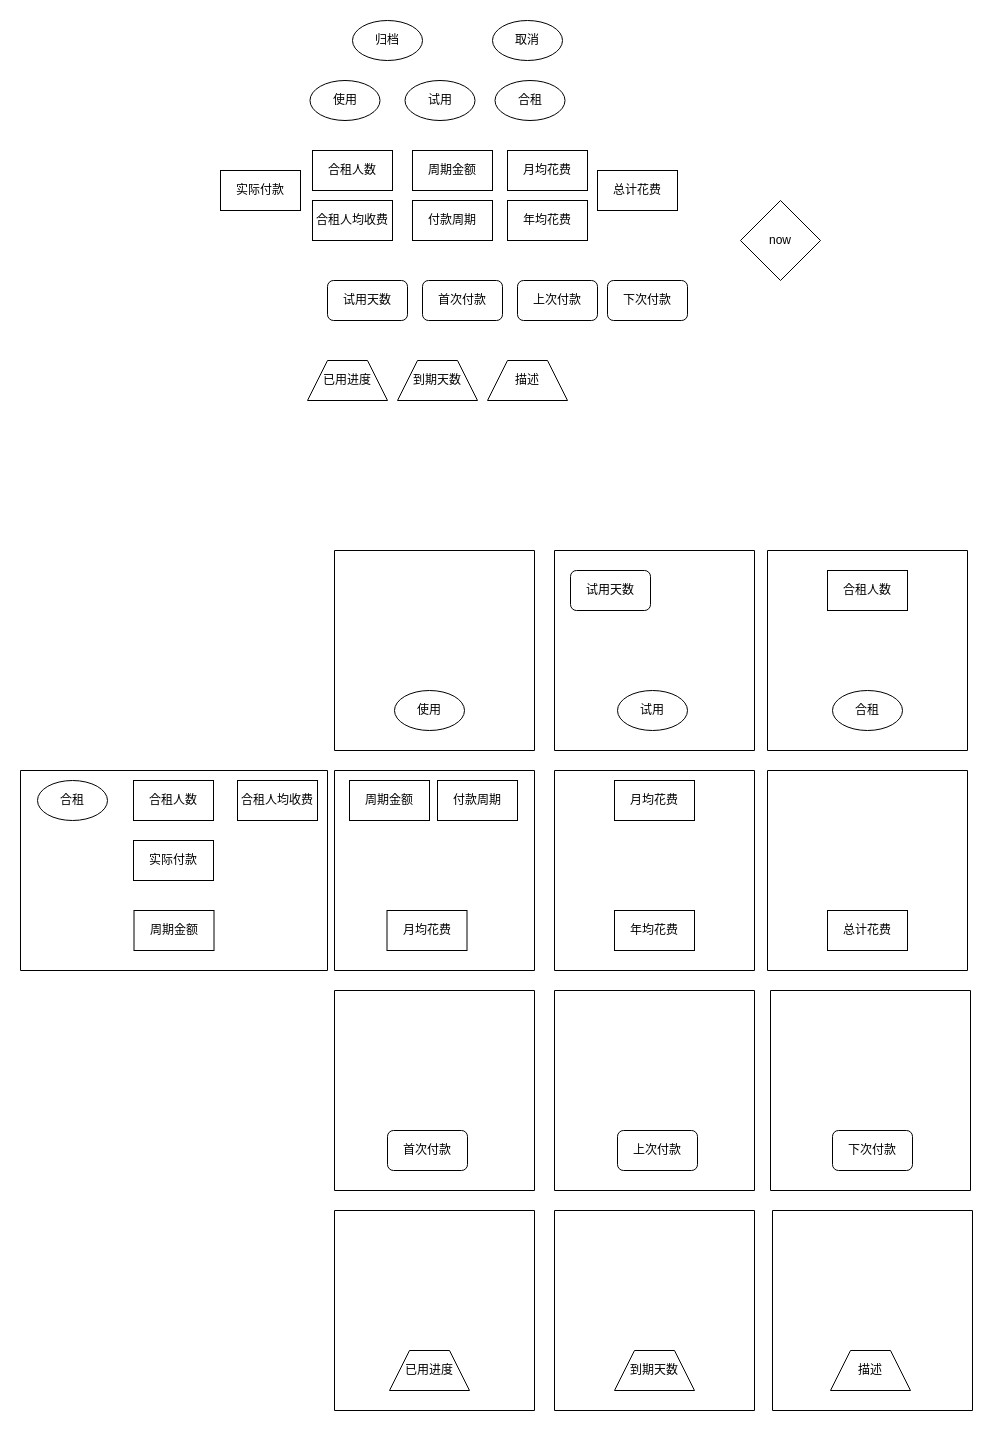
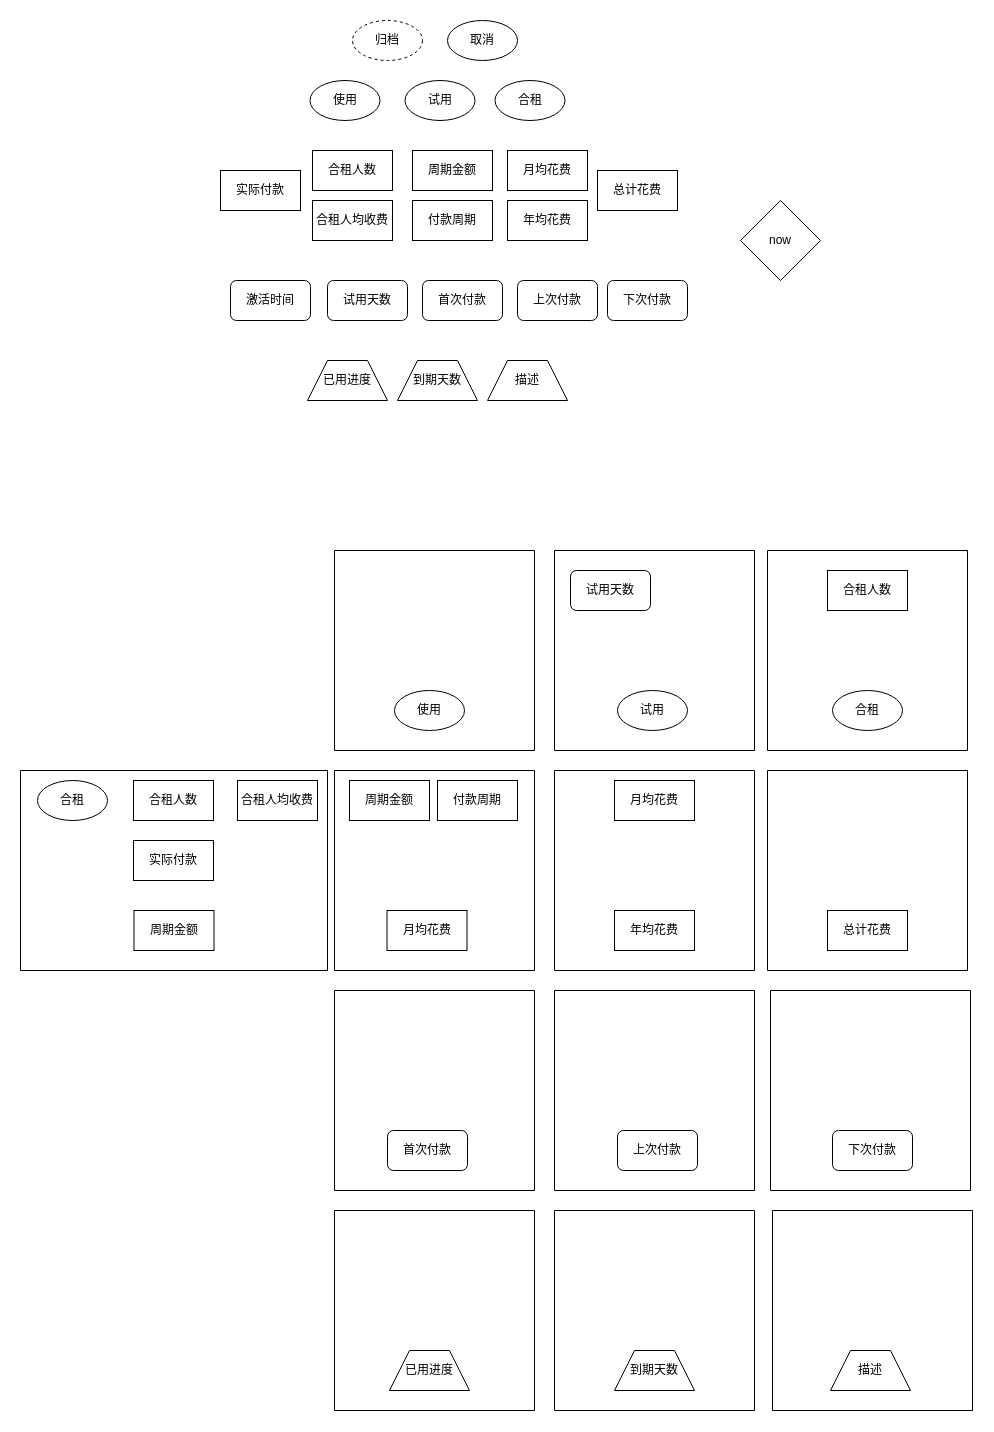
node "归档": style solid -> dashed
node "取消": moved (528, 41) -> (483, 41)
node "激活时间": added
